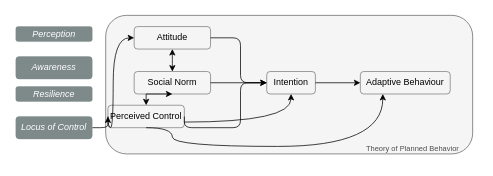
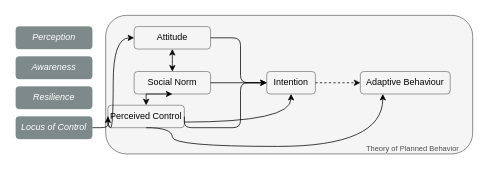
node "Perception": size 77x15 -> 77x23
edge "Intention" -> "Adaptive Behaviour": style solid -> dashed
node "Resilience": size 77x15 -> 77x23
